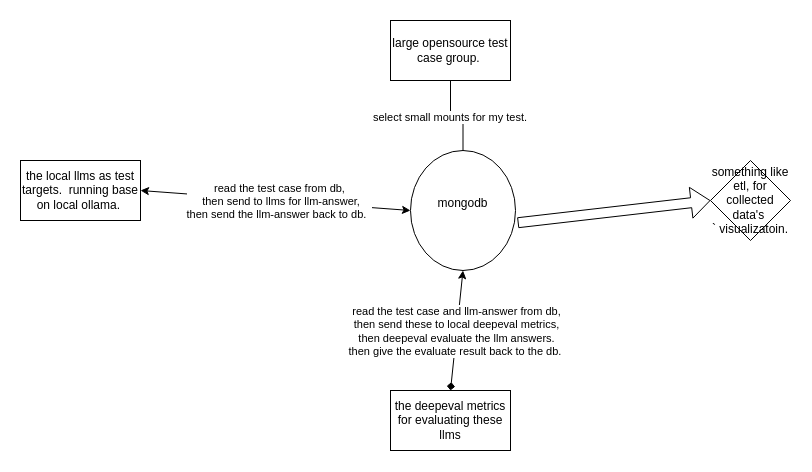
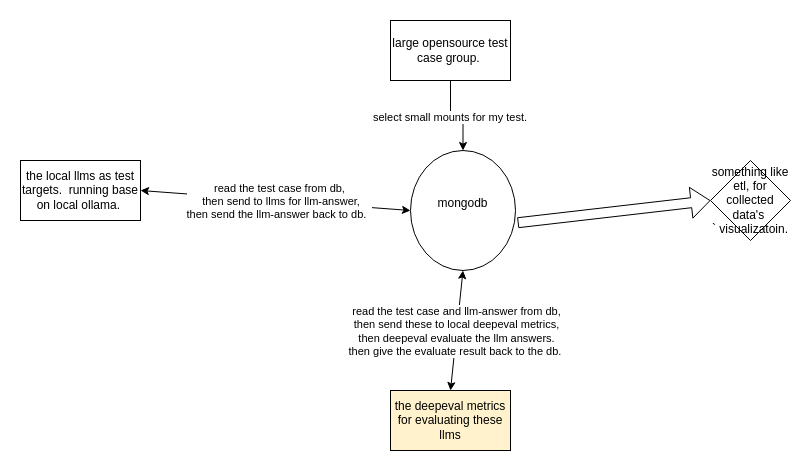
edge "large opensource test case group." -- "mongodb": arrowhead none -> classic
edge "mongodb" -- "the deepeval metrics for evaluating these llms": arrowhead diamond -> classic
node "the deepeval metrics for evaluating these llms": fillcolor #ffffff -> #fff2cc
